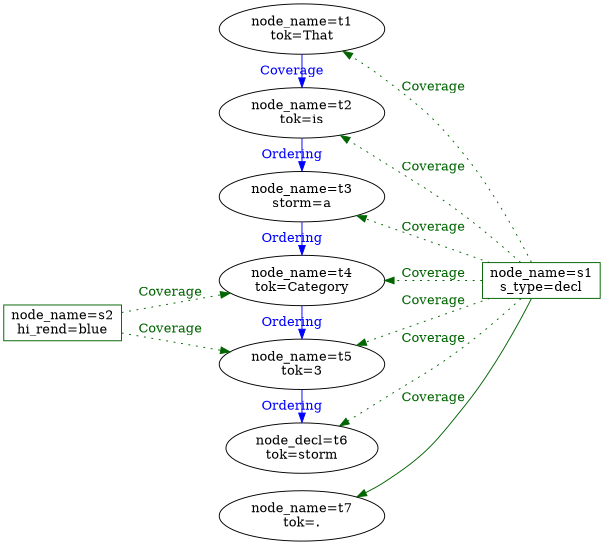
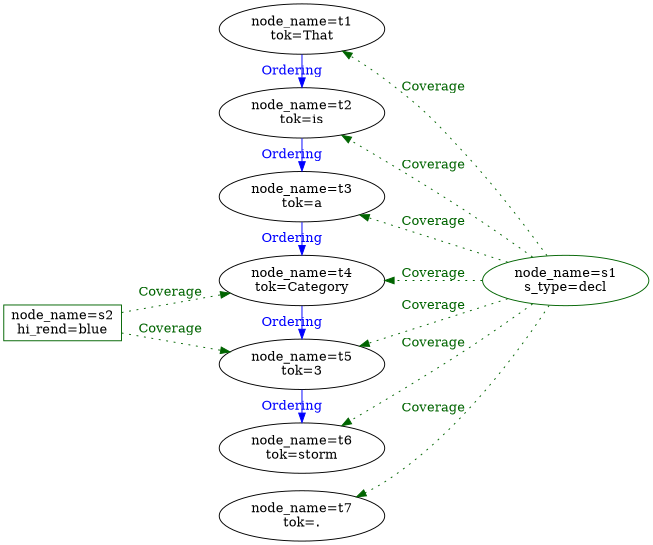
edge "node_name=t1 tok=That" -> "node_name=t2 tok=is": label "Coverage" -> "Ordering"
node "node_name=t3 storm=a": label "node_name=t3 storm=a" -> "node_name=t3 tok=a"
node "node_name=s1 s_type=decl": shape box -> ellipse
edge "node_name=s1 s_type=decl" -> "node_name=t7 tok=.": style solid -> dotted
node "node_decl=t6 tok=storm": label "node_decl=t6 tok=storm" -> "node_name=t6 tok=storm"
